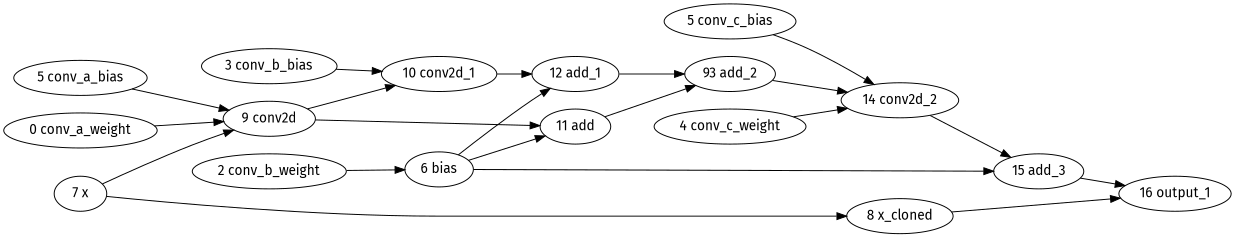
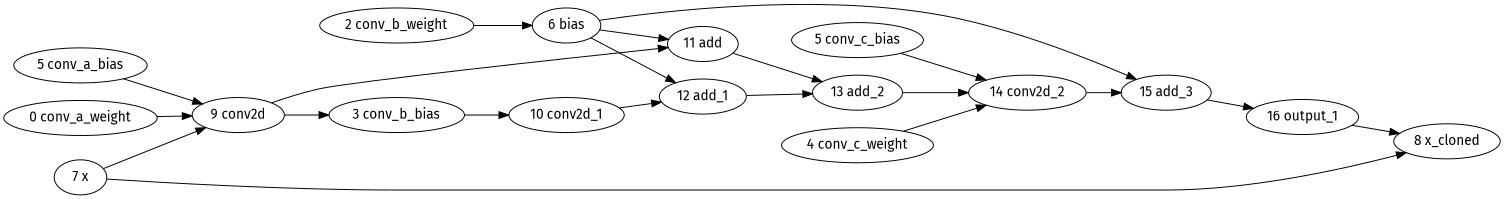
node "93 add_2": label "93 add_2" -> "13 add_2"
edge "9 conv2d" -> "10 conv2d_1": now "9 conv2d" -> "3 conv_b_bias"
edge "8 x_cloned" -> "16 output_1": reversed
